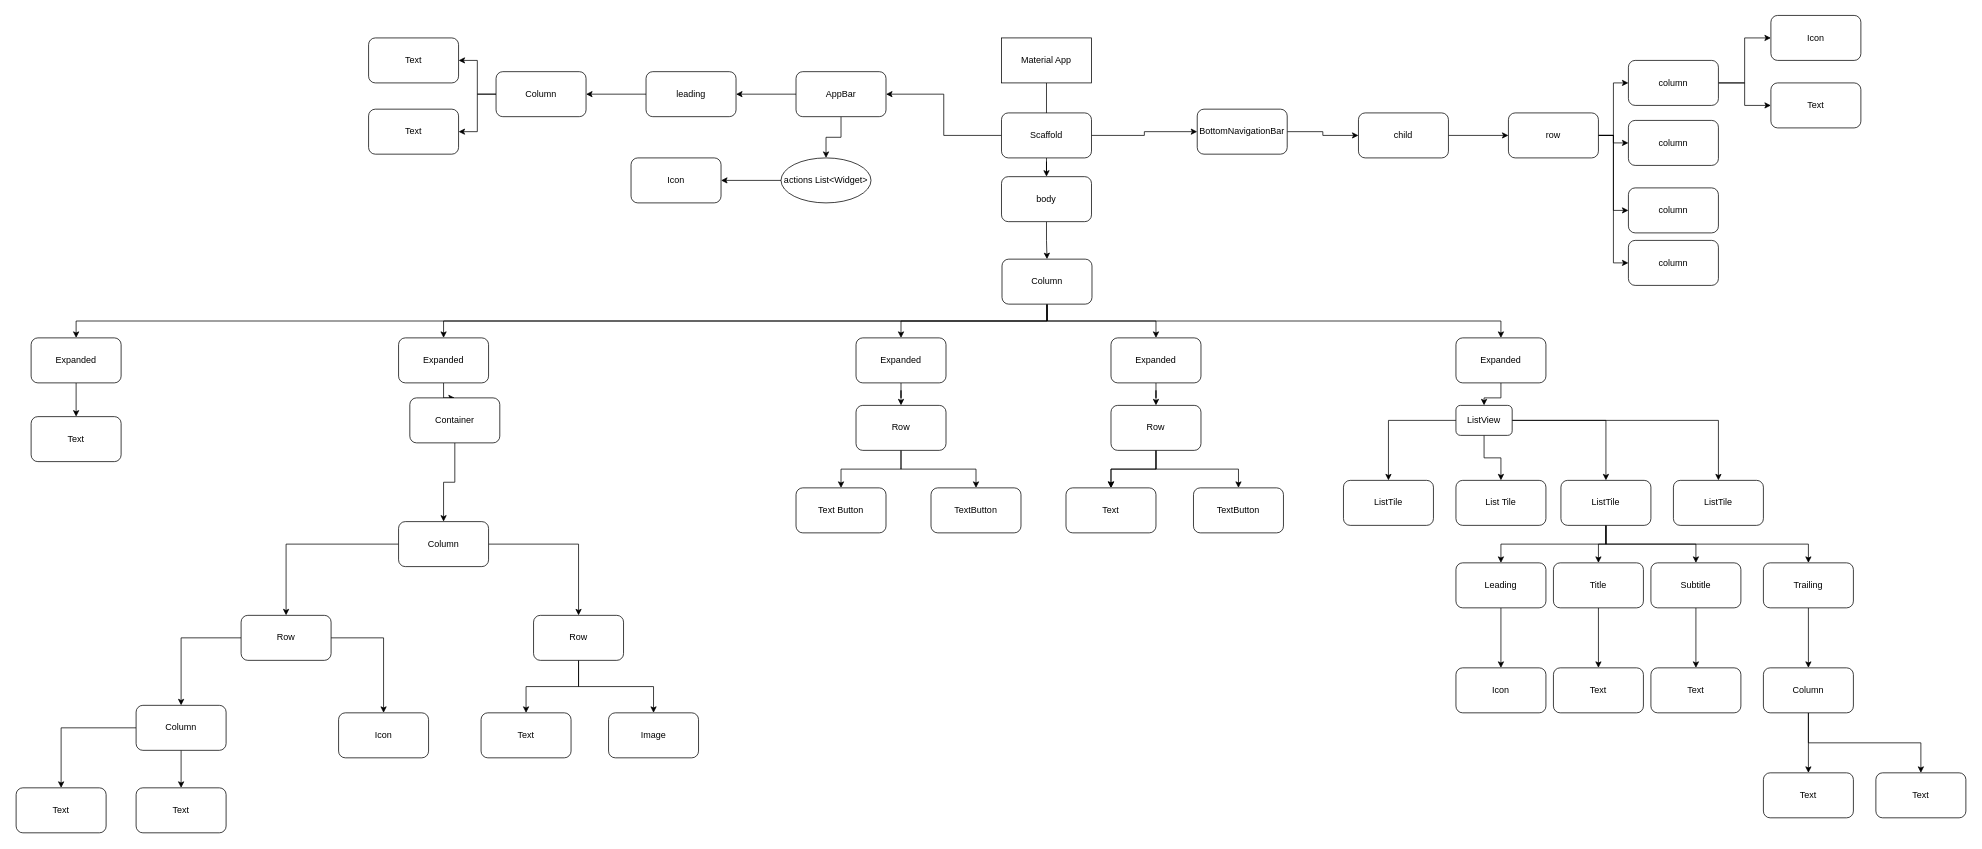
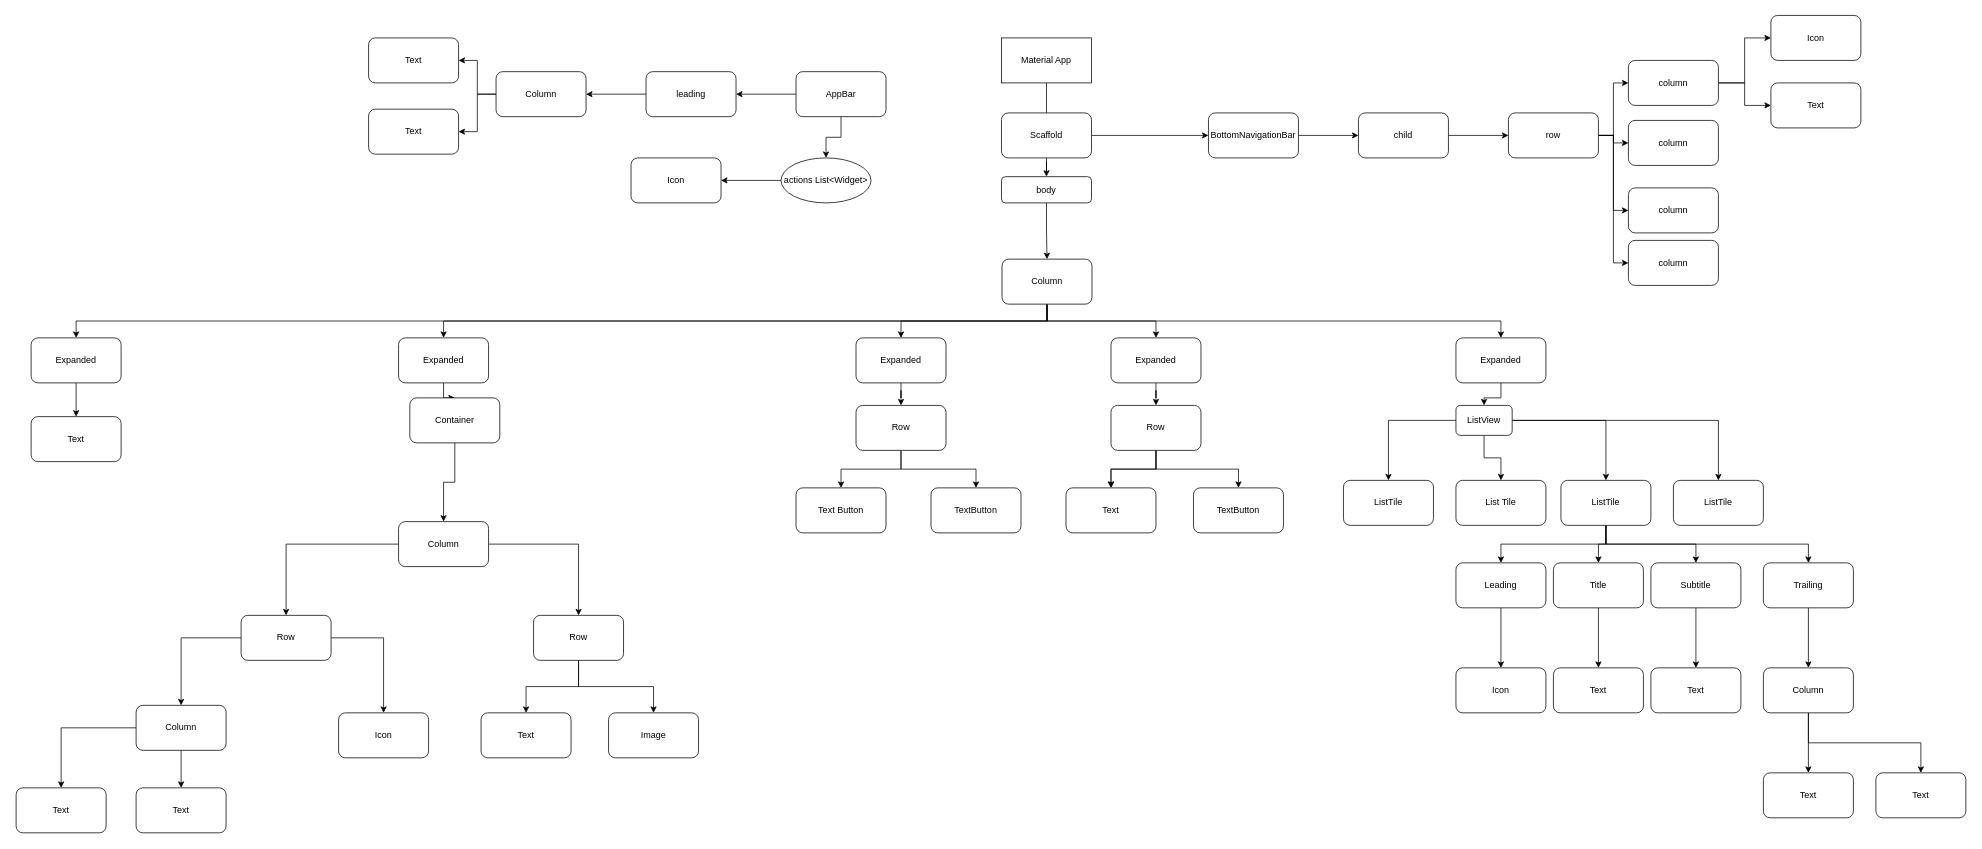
node "BottomNavigationBar": moved (1242, 132) -> (1254, 135)
edge "Scaffold" -> "AppBar": removed
node "body": size 90x45 -> 90x26
